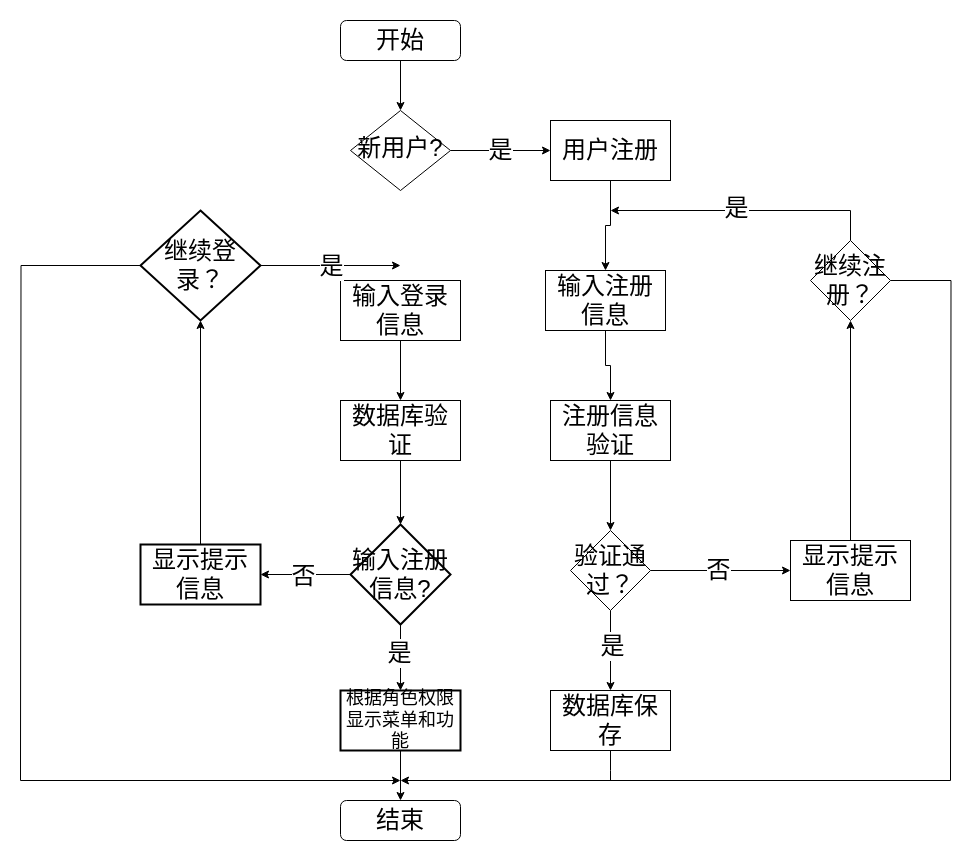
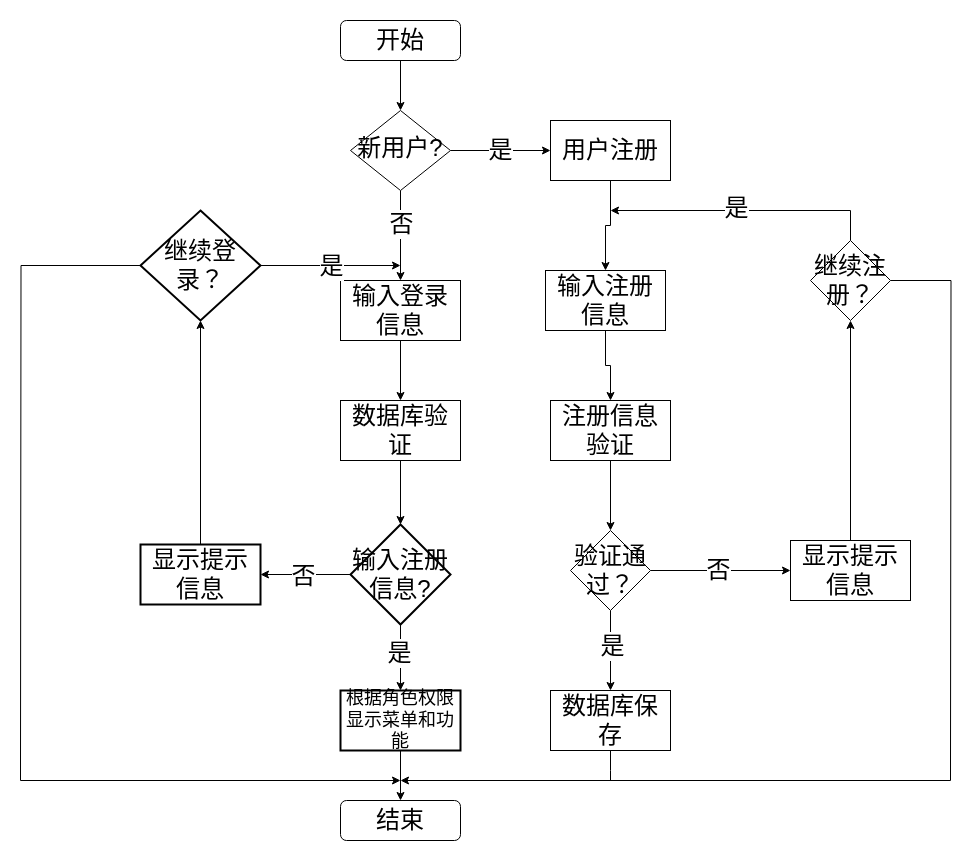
edge "新用户?" -> "输入登录信息": added, label "否"
